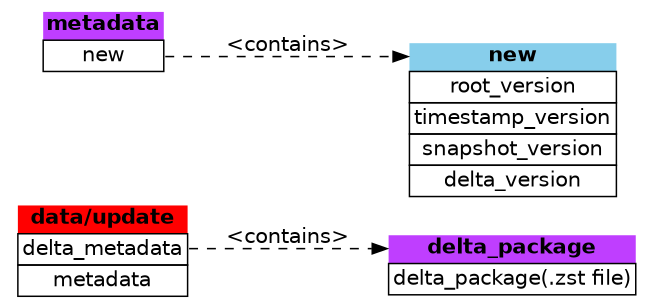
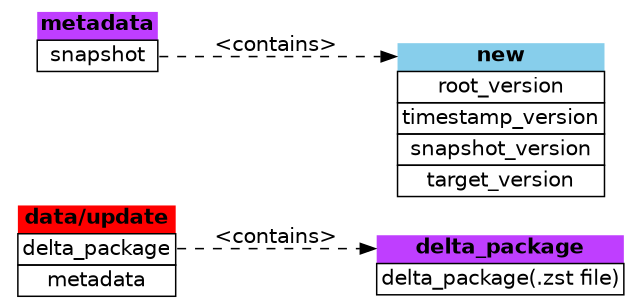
node "metadata": text "new" -> "snapshot"
node "new": text "delta_version" -> "target_version"
node "data/update": text "delta_metadata" -> "delta_package"
